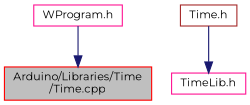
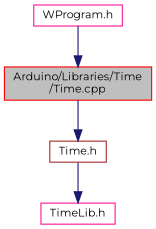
edge "Arduino/Libraries/Time /Time.cpp" -> "Time.h": added
